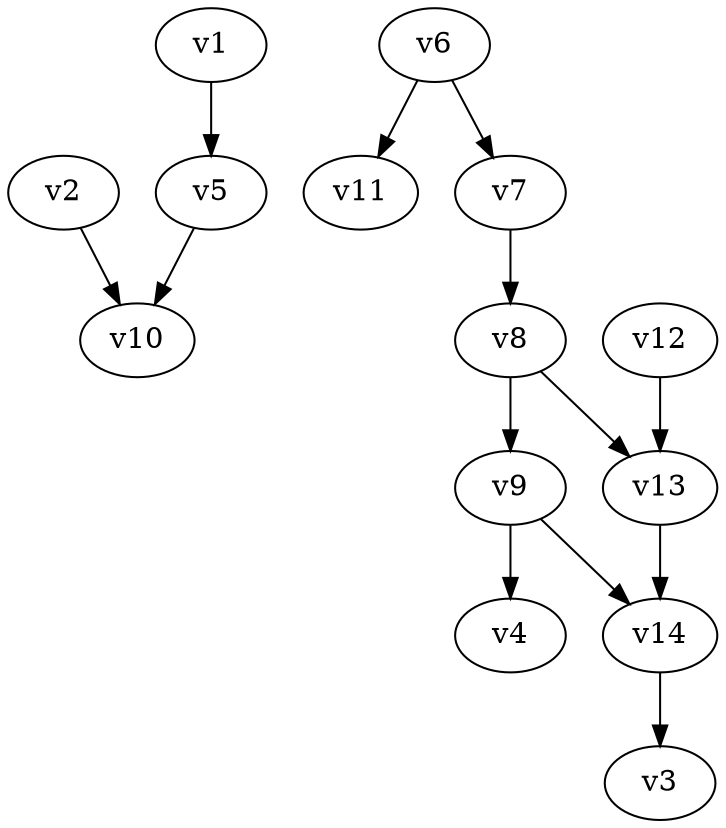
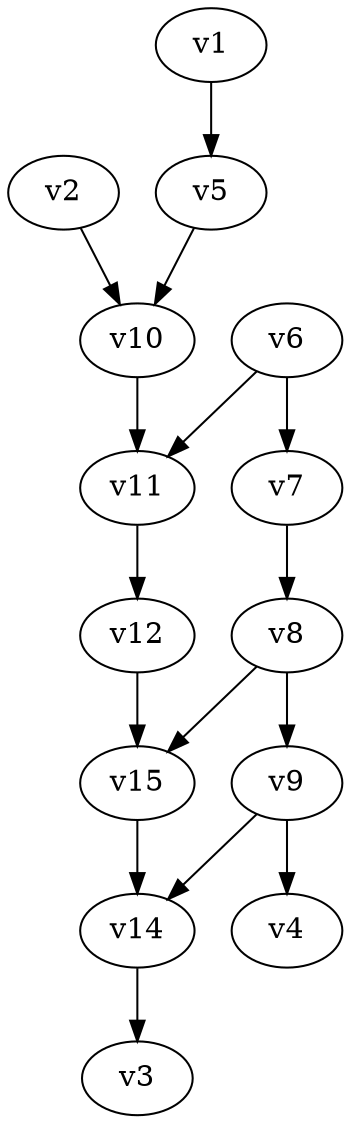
edge "v10" -> "v11": added
node "v13": label "v13" -> "v15"
edge "v11" -> "v12": added
